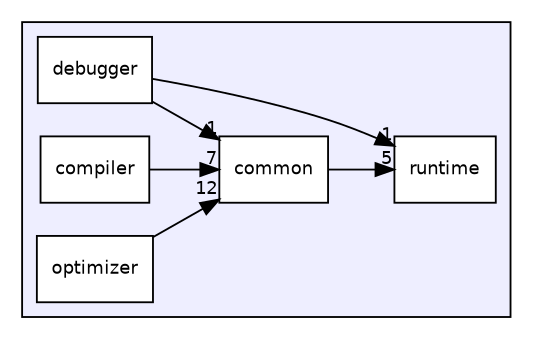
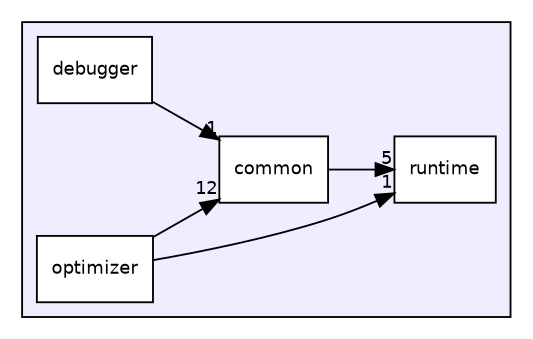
edge "debugger" -> "runtime": now "optimizer" -> "runtime"
node "compiler": removed
